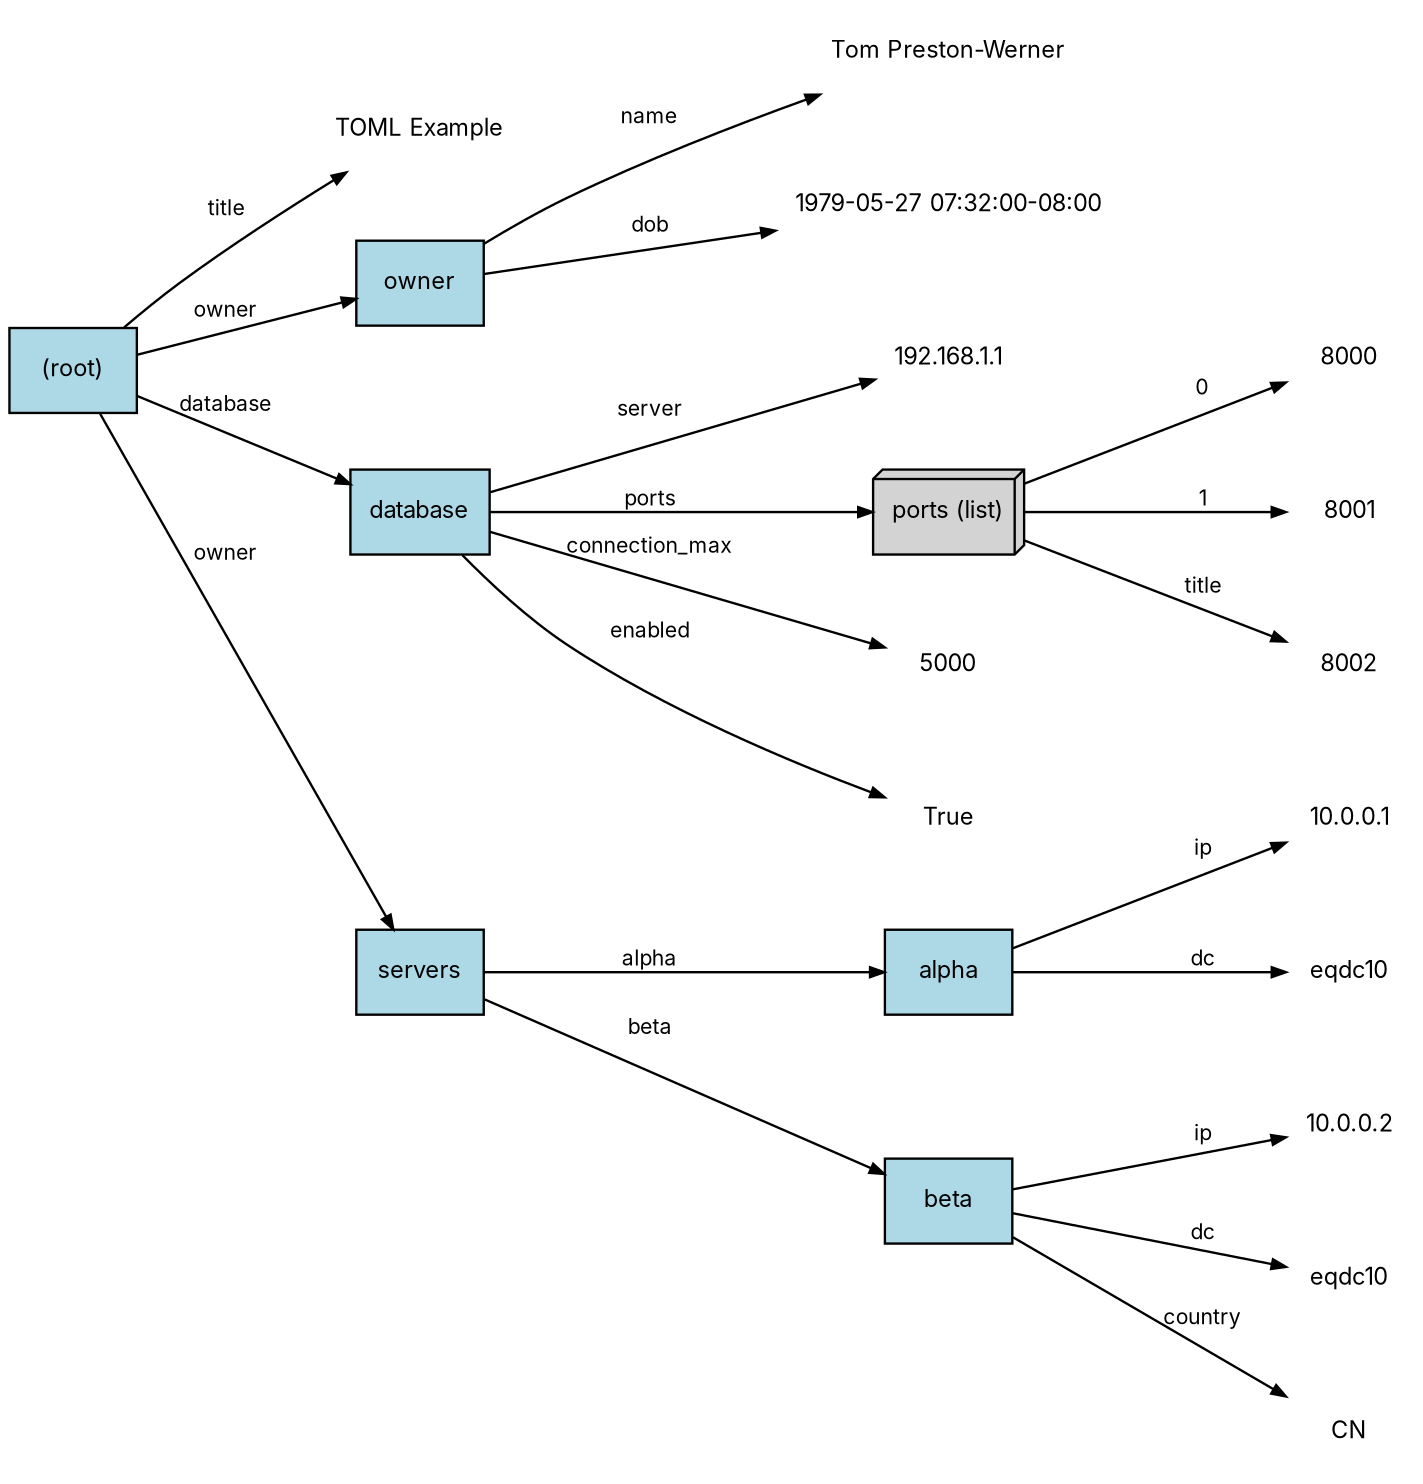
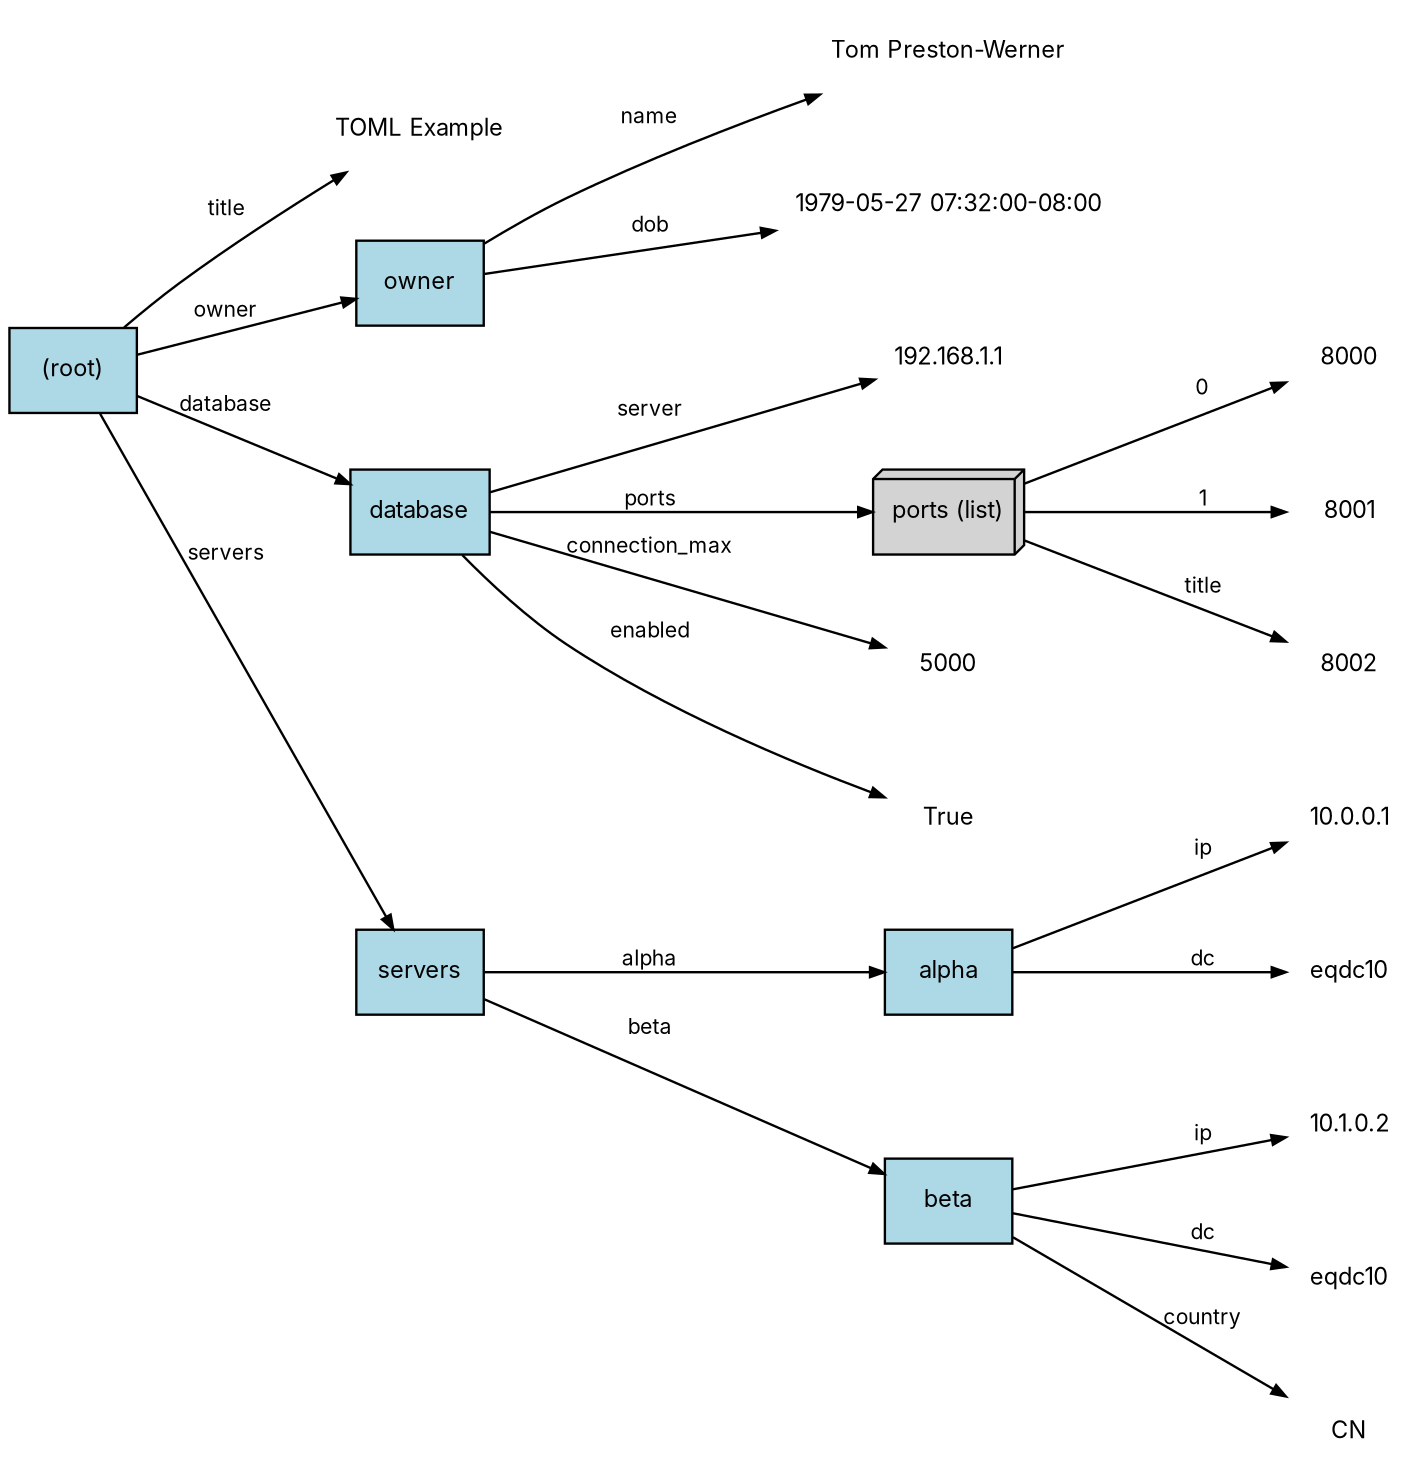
edge "(root)" -> "servers": label "owner" -> "servers"
node "10.0.0.2": label "10.0.0.2" -> "10.1.0.2"
